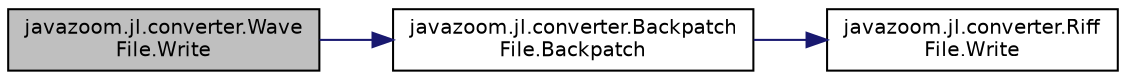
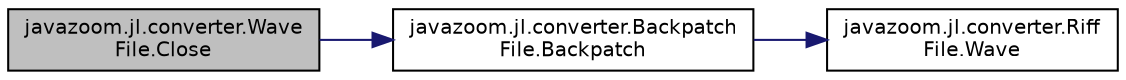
node "javazoom.jl.converter.Wave File.Write": label "javazoom.jl.converter.Wave File.Write" -> "javazoom.jl.converter.Wave File.Close"
node "javazoom.jl.converter.Riff File.Write": label "javazoom.jl.converter.Riff File.Write" -> "javazoom.jl.converter.Riff File.Wave"
